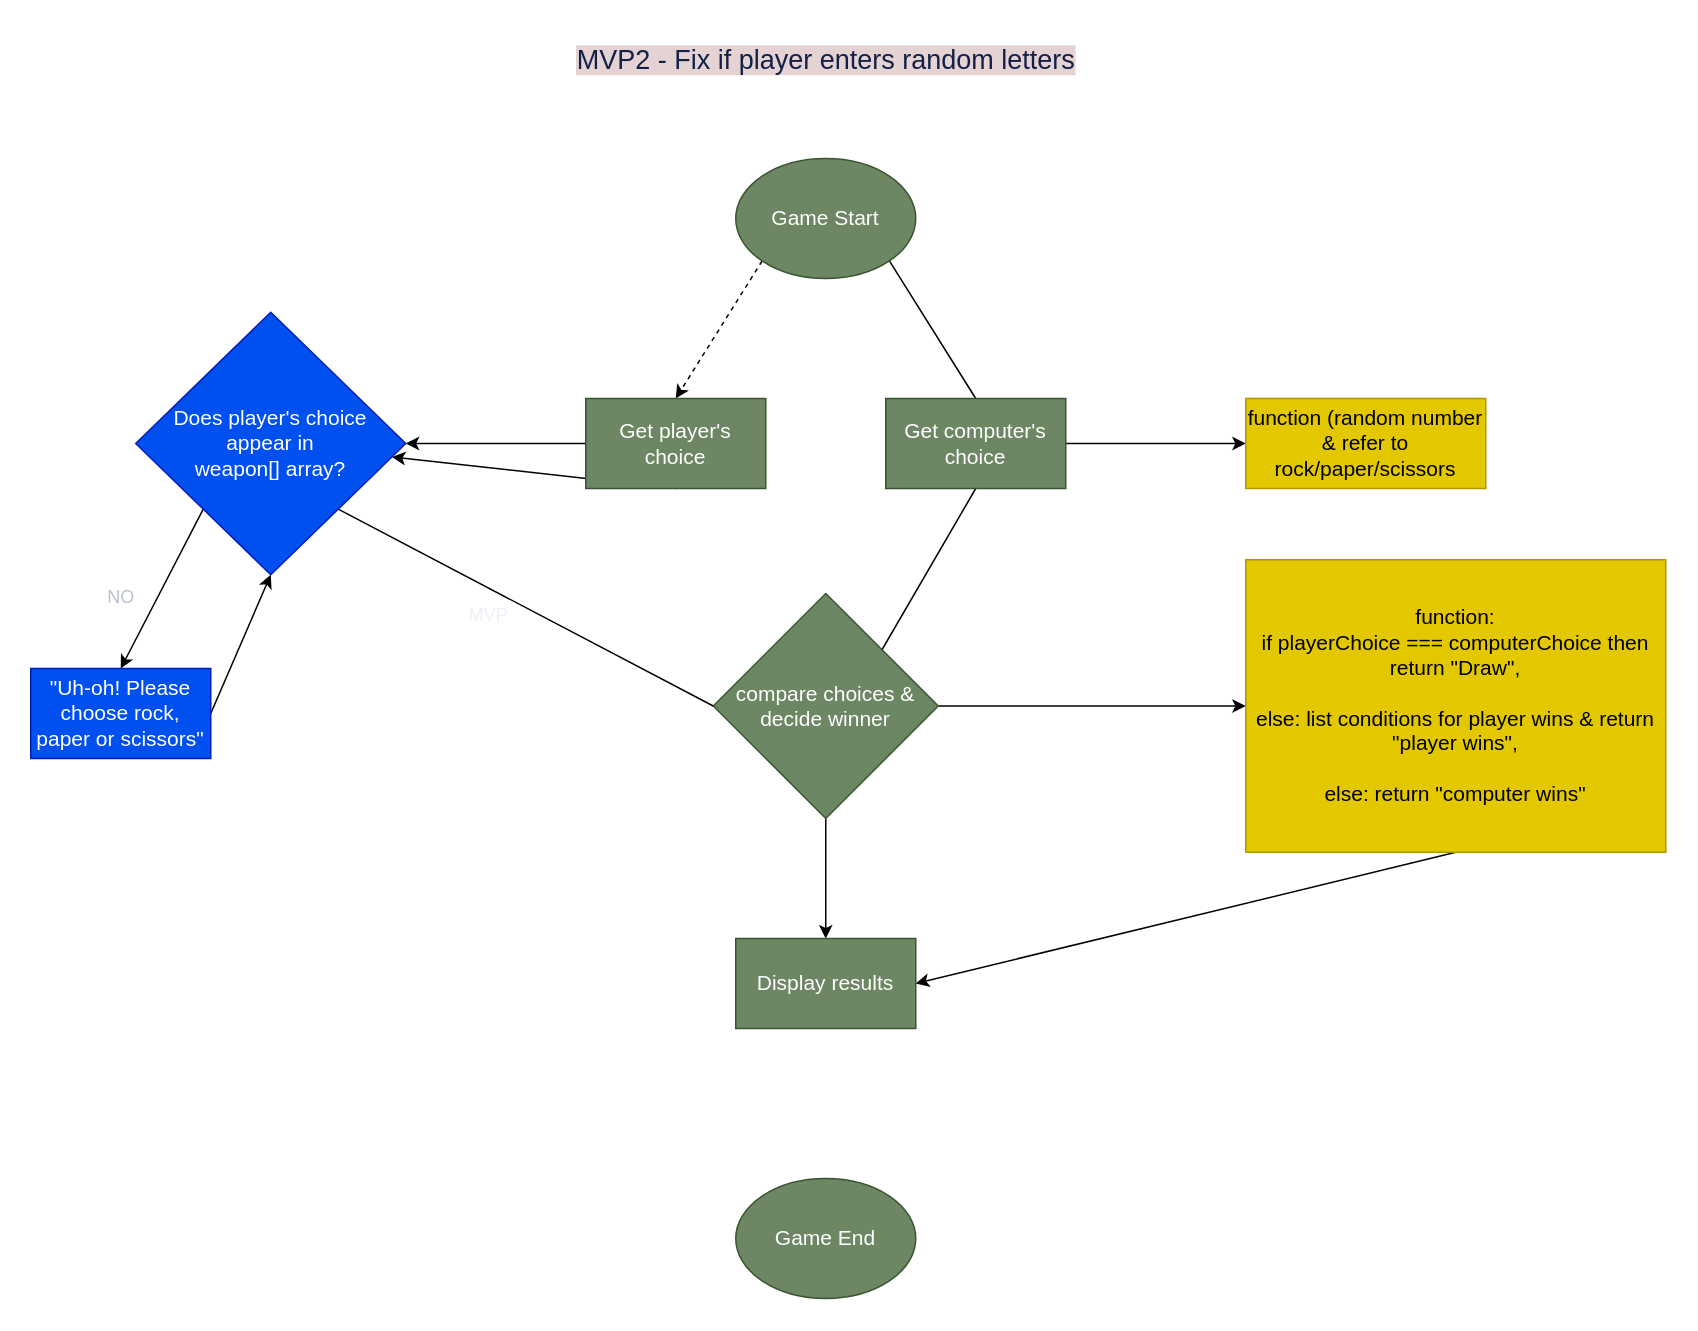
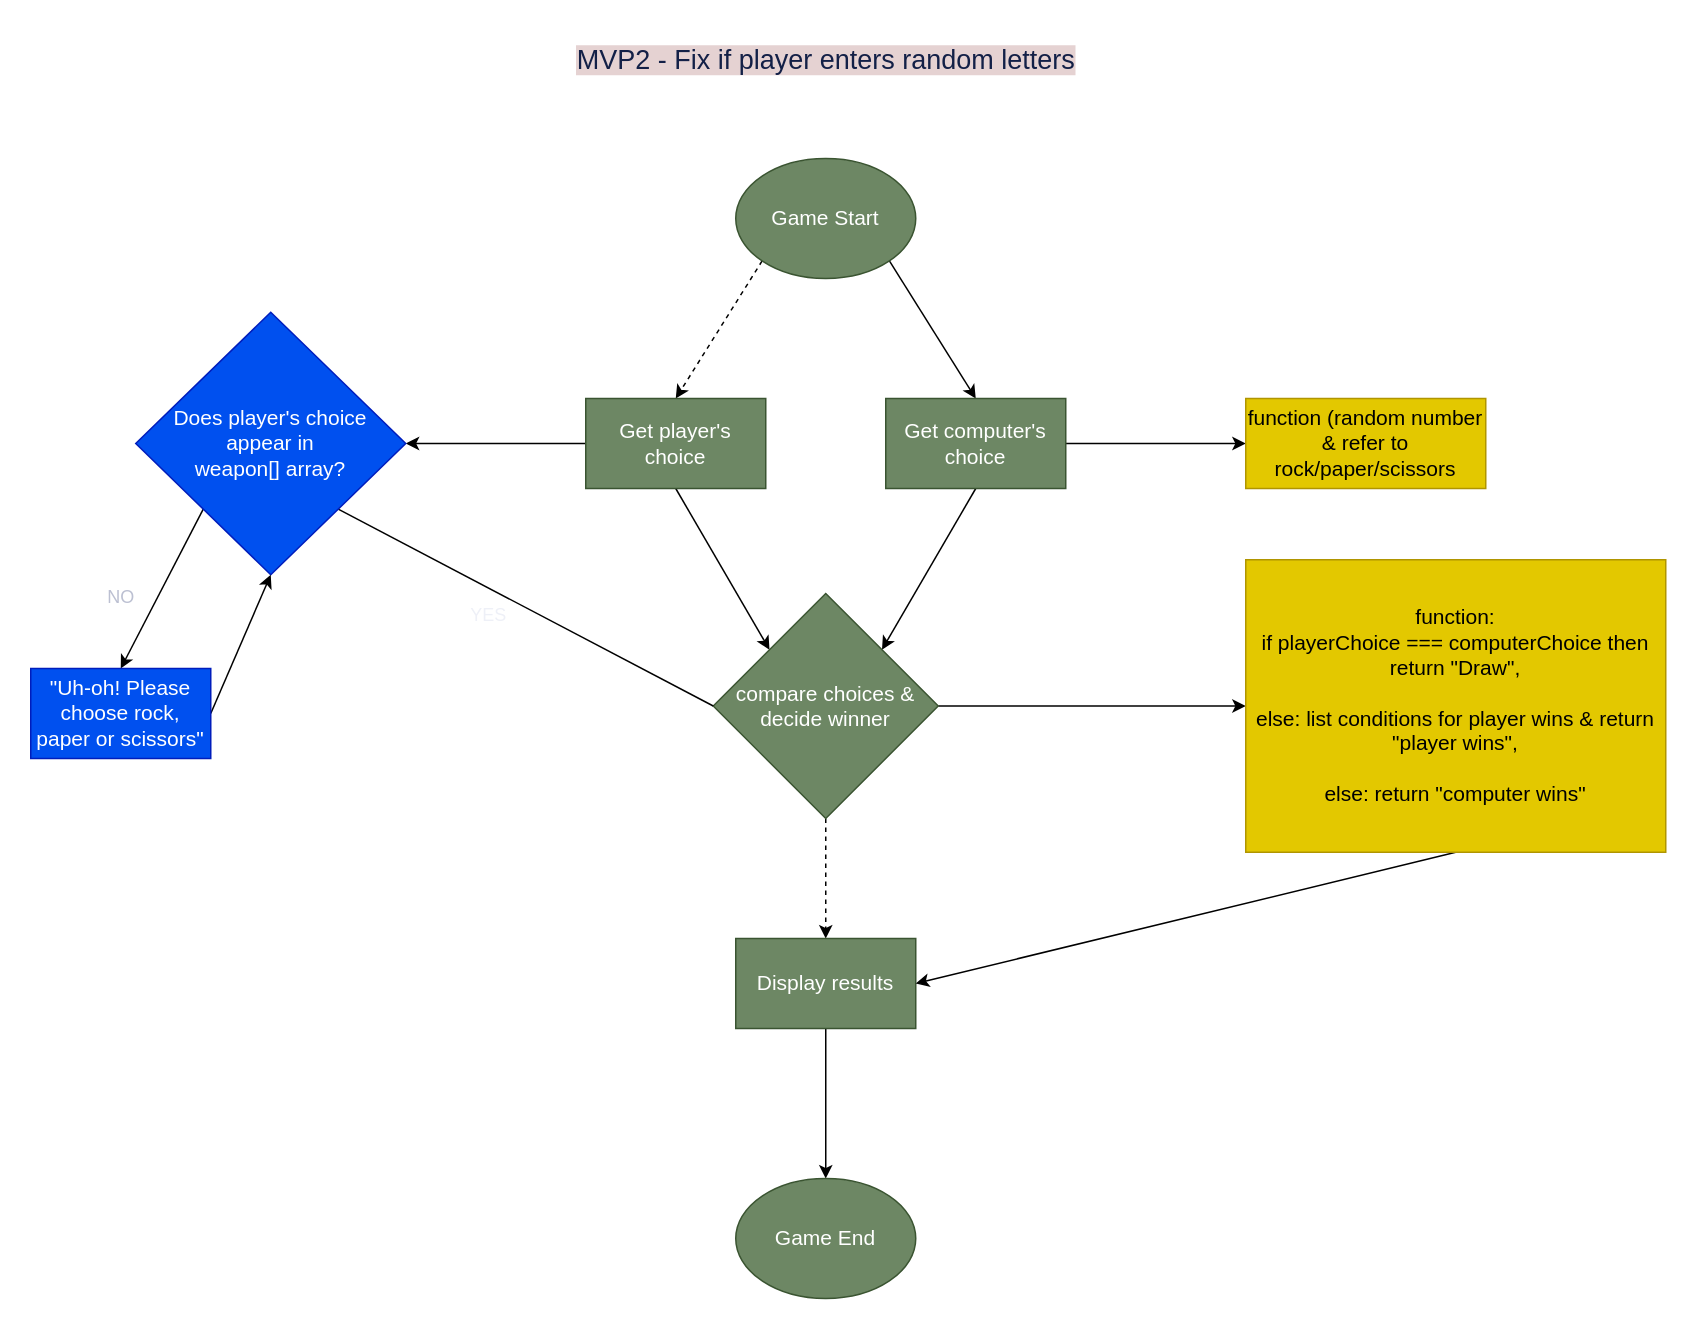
edge "Game Start" -- "Get computer's choice": arrowhead none -> classic
edge "Get player's choice" -> "Does player's choice appear in weapon[] array?": now "Get player's choice" -> "compare choices & decide winner"
node "MVP": label "MVP" -> "YES"
edge "Get computer's choice" -- "compare choices & decide winner": arrowhead none -> classic
edge "compare choices & decide winner" -> "Display results": style solid -> dashed
edge "Display results" -> "Game End": added
